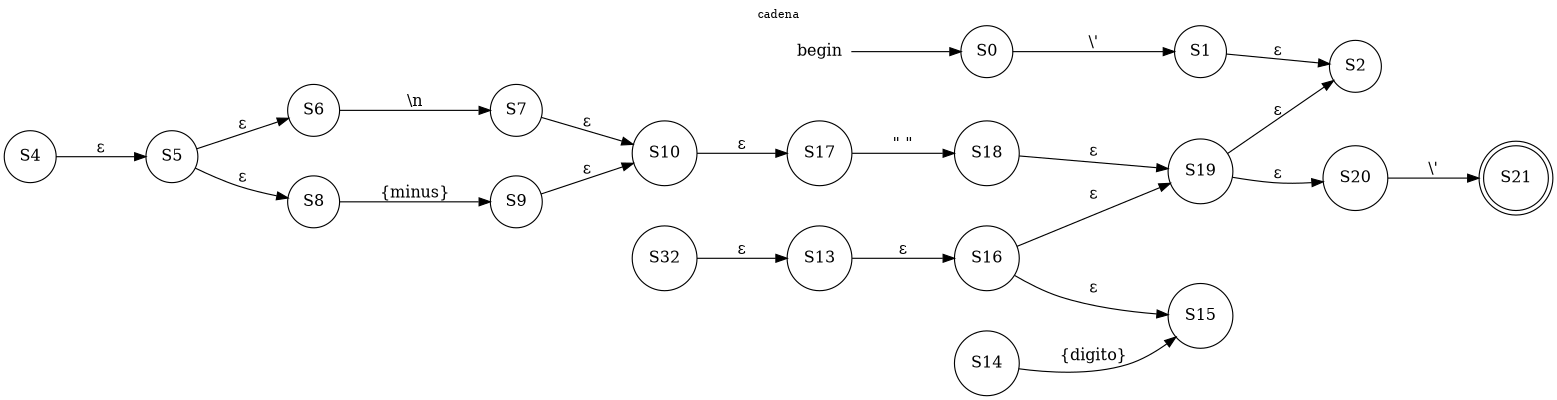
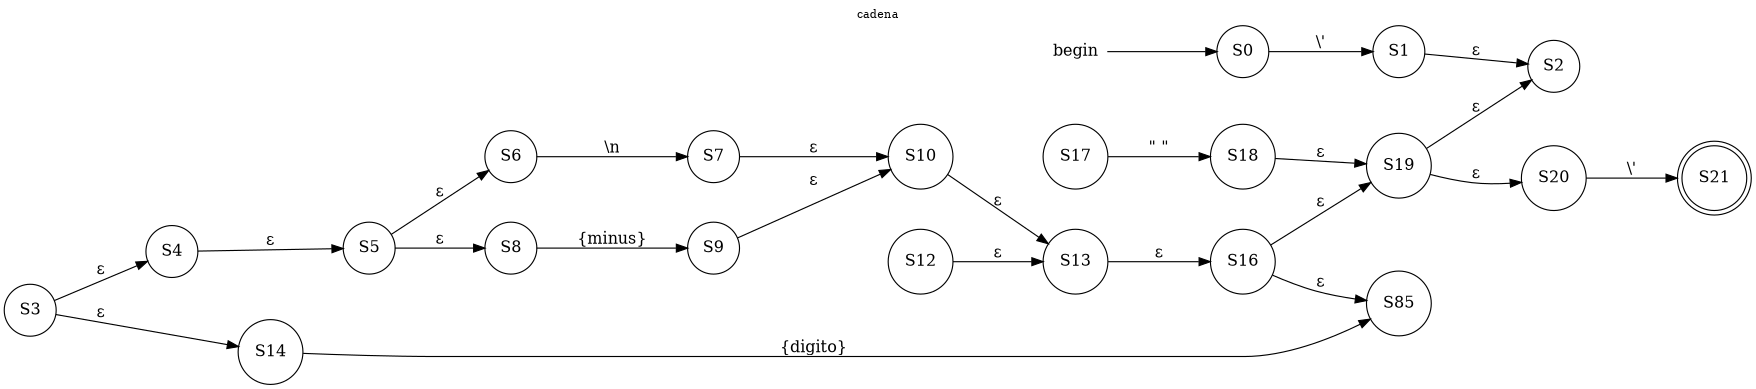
edge "S10" -> "S17": now "S10" -> "S13"
node "S32": label "S32" -> "S12"
node "S3": added
node "S15": label "S15" -> "S85"
